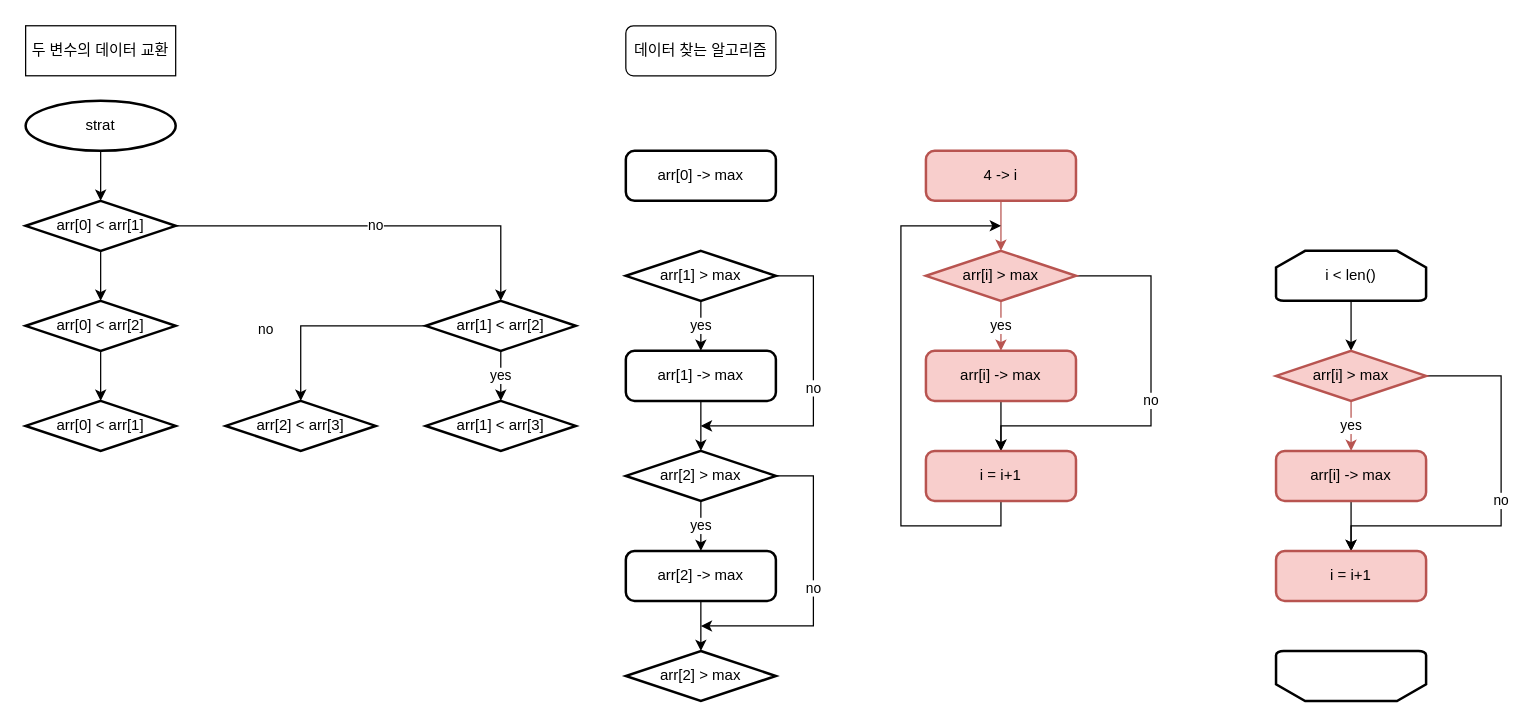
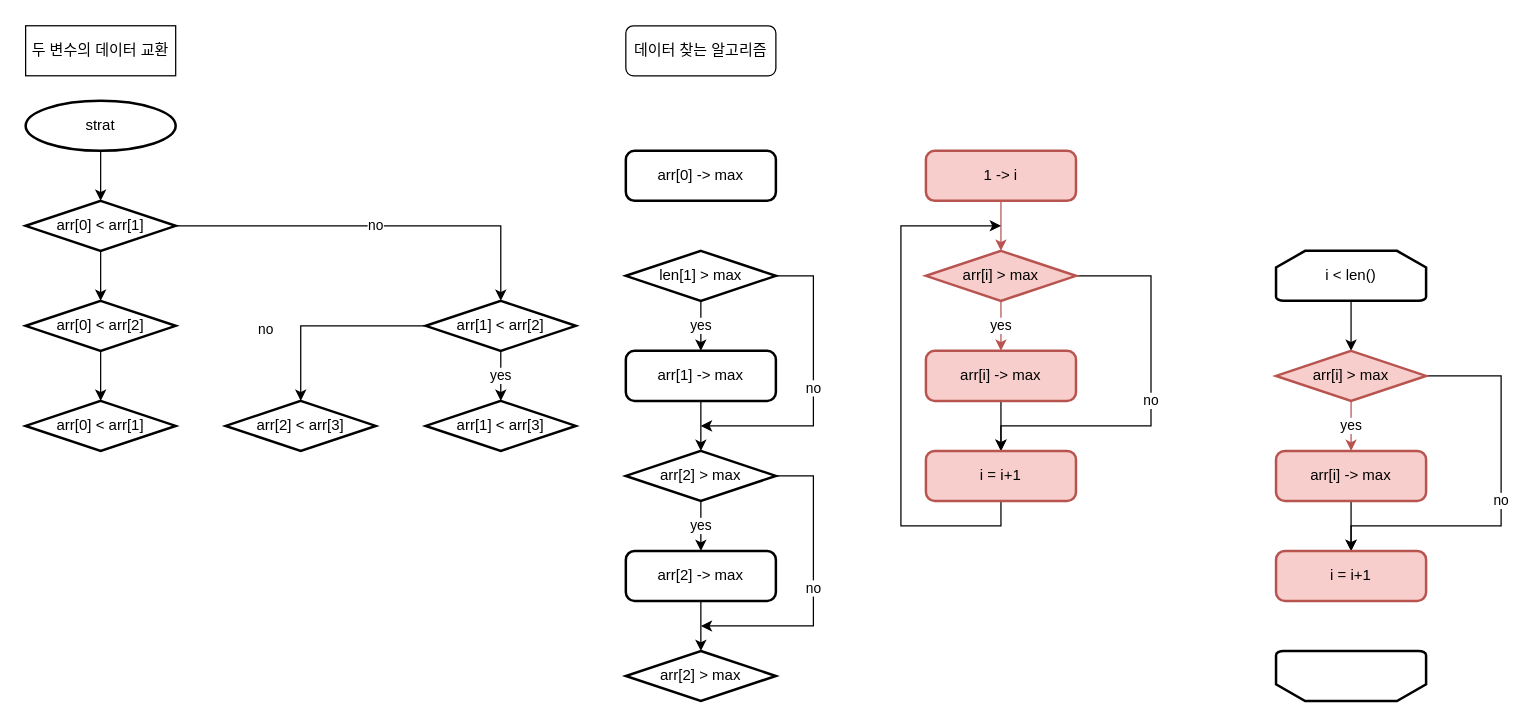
node "4 -> i": label "4 -> i" -> "1 -> i"
node "arr[1] > max": label "arr[1] > max" -> "len[1] > max"
